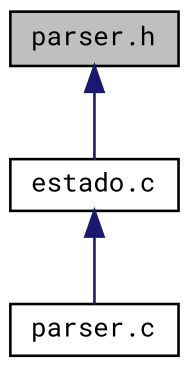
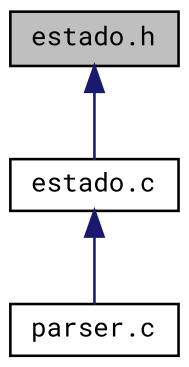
node "parser.h": label "parser.h" -> "estado.h"
